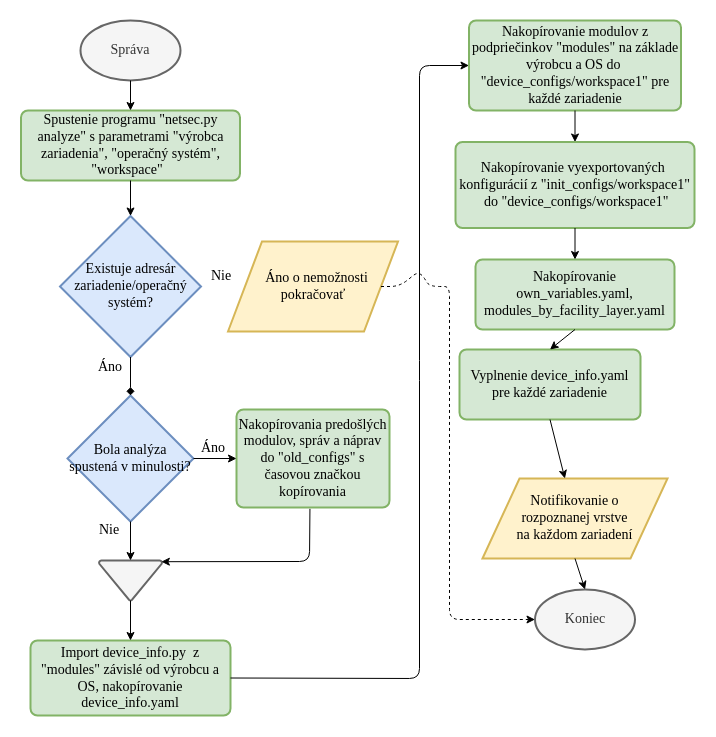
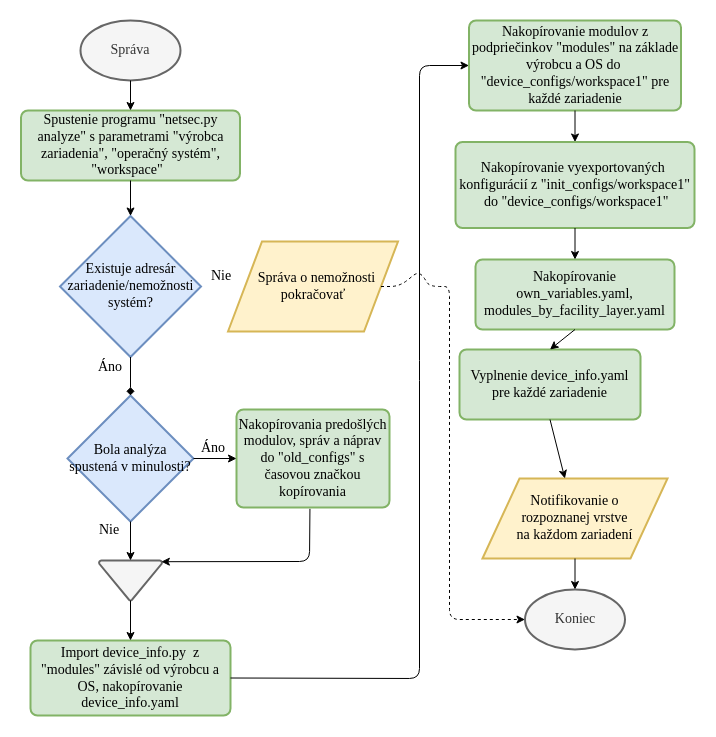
node "Existuje adresár zariadenie/operačný systém?": label "Existuje adresár zariadenie/operačný systém?" -> "Existuje adresár zariadenie/nemožnosti systém?"
node "Áno o nemožnosti pokračovať": label "Áno o nemožnosti pokračovať" -> "Správa o nemožnosti pokračovať"
node "Koniec": moved (585, 620) -> (575, 620)
